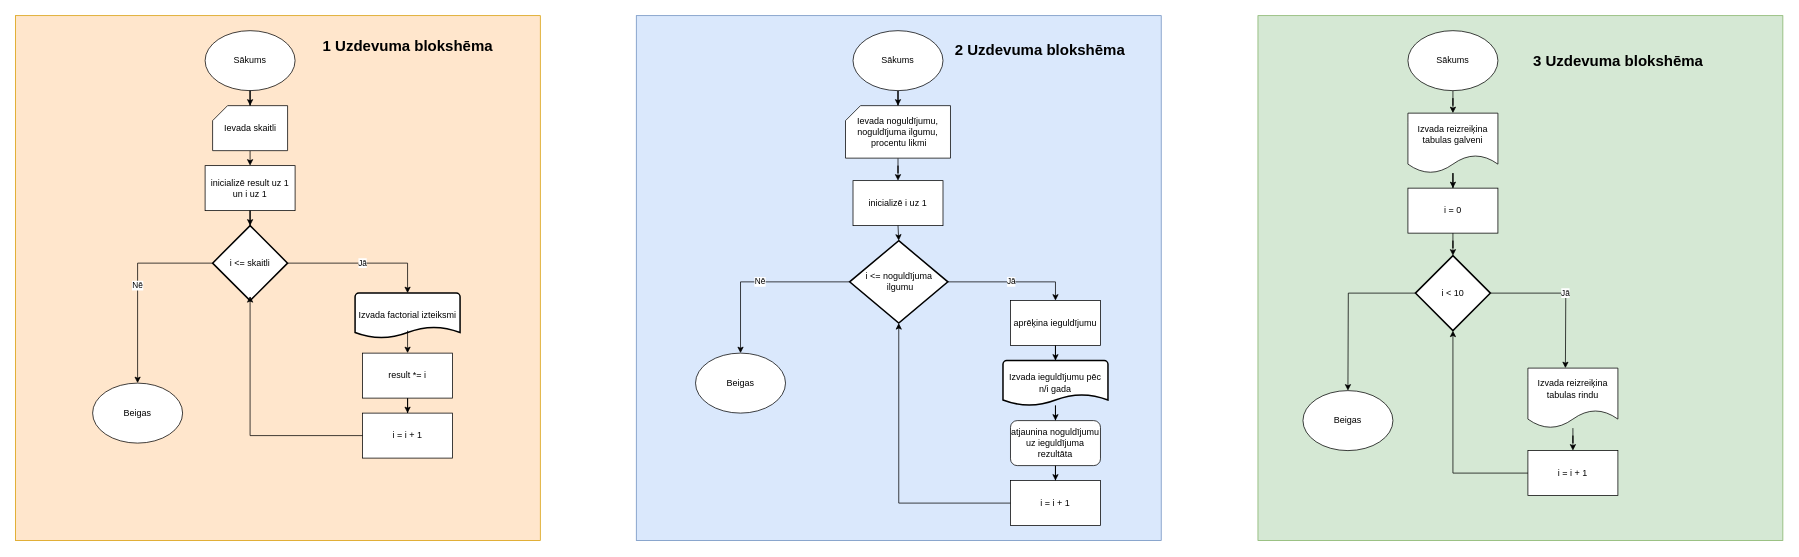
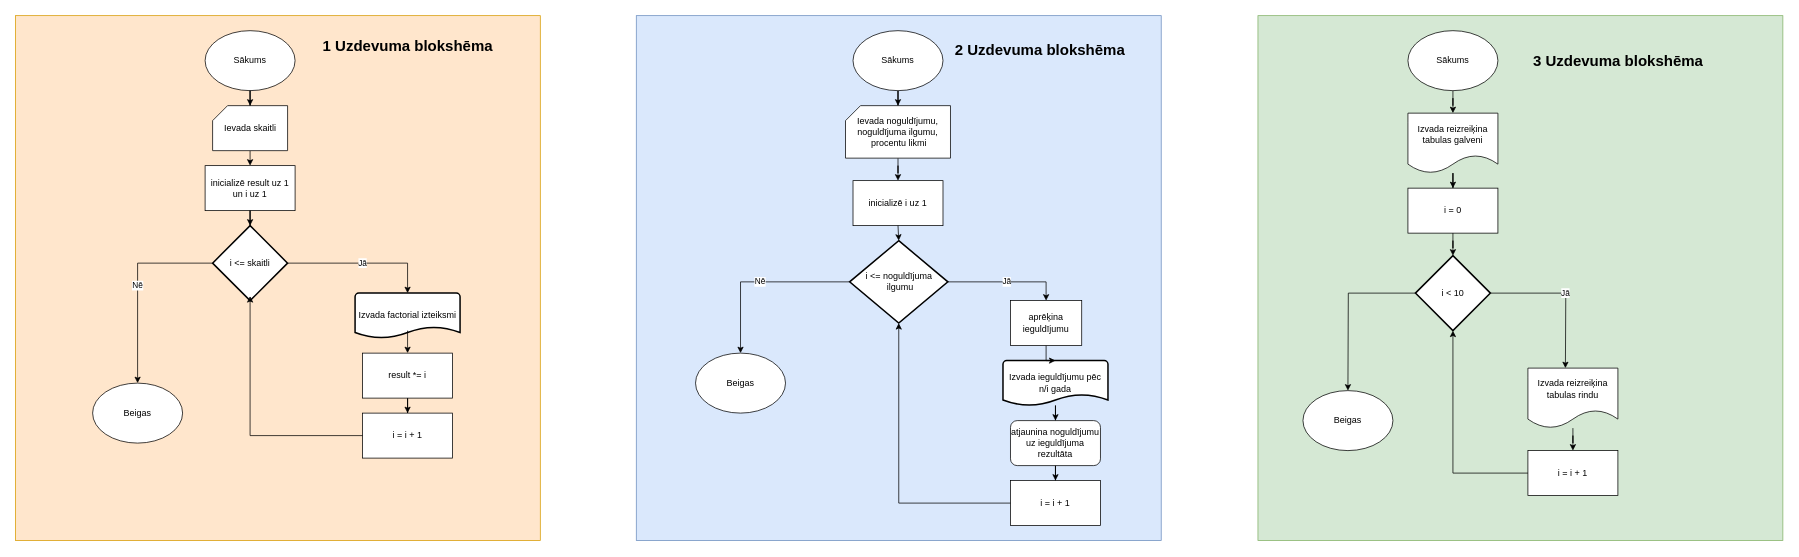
node "aprēķina ieguldījumu": size 90x45 -> 71x45
